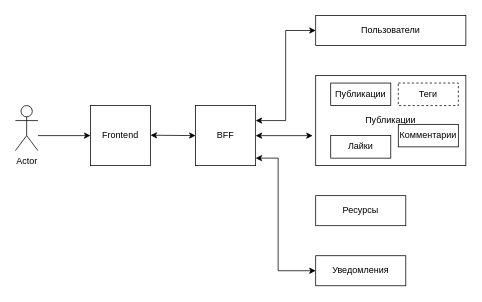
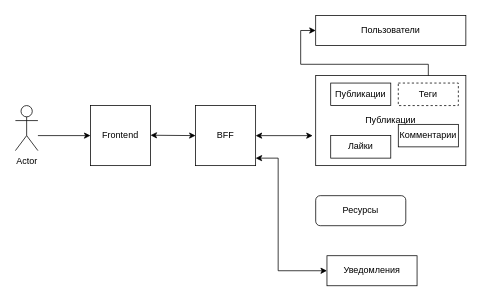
edge "Пользователи" -- "BFF": now "Пользователи" -- "Теги"
node "Ресурсы": shape rectangle -> rounded rectangle
node "Уведомления": moved (360, 270) -> (372, 270)
